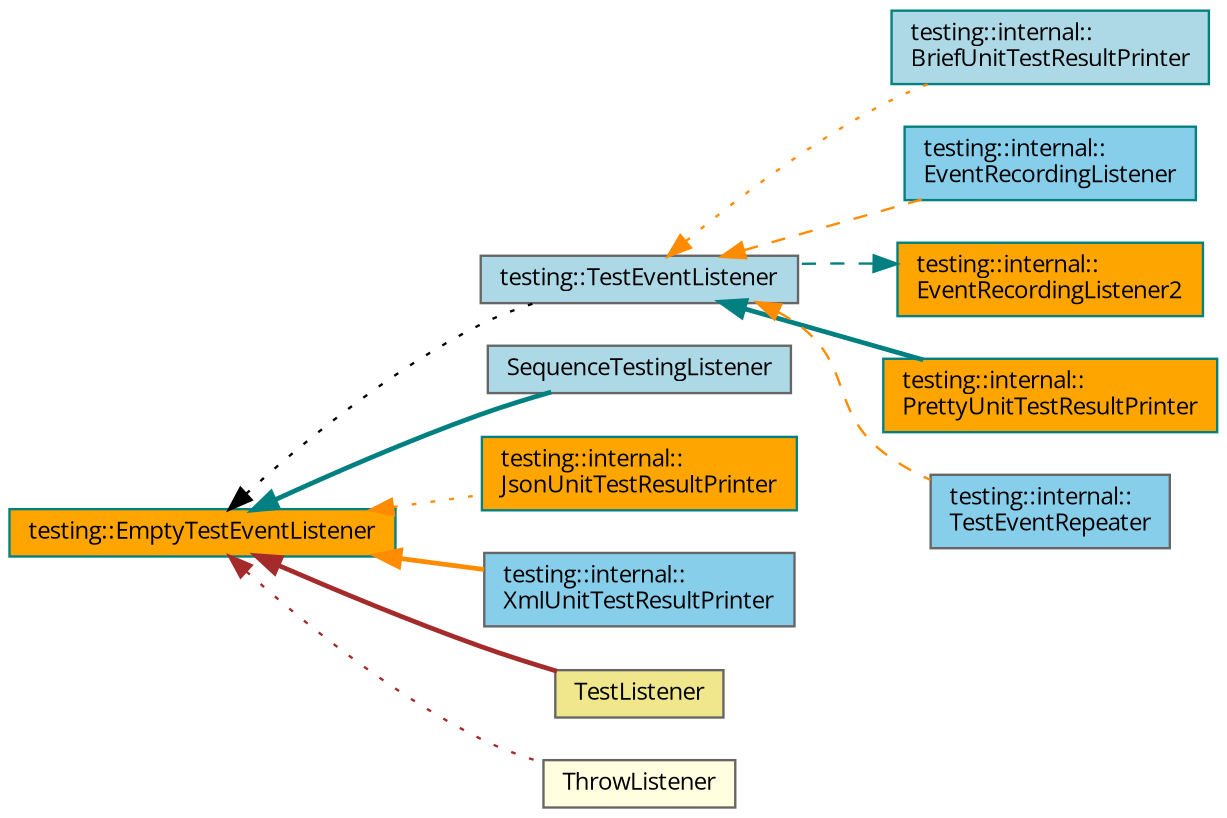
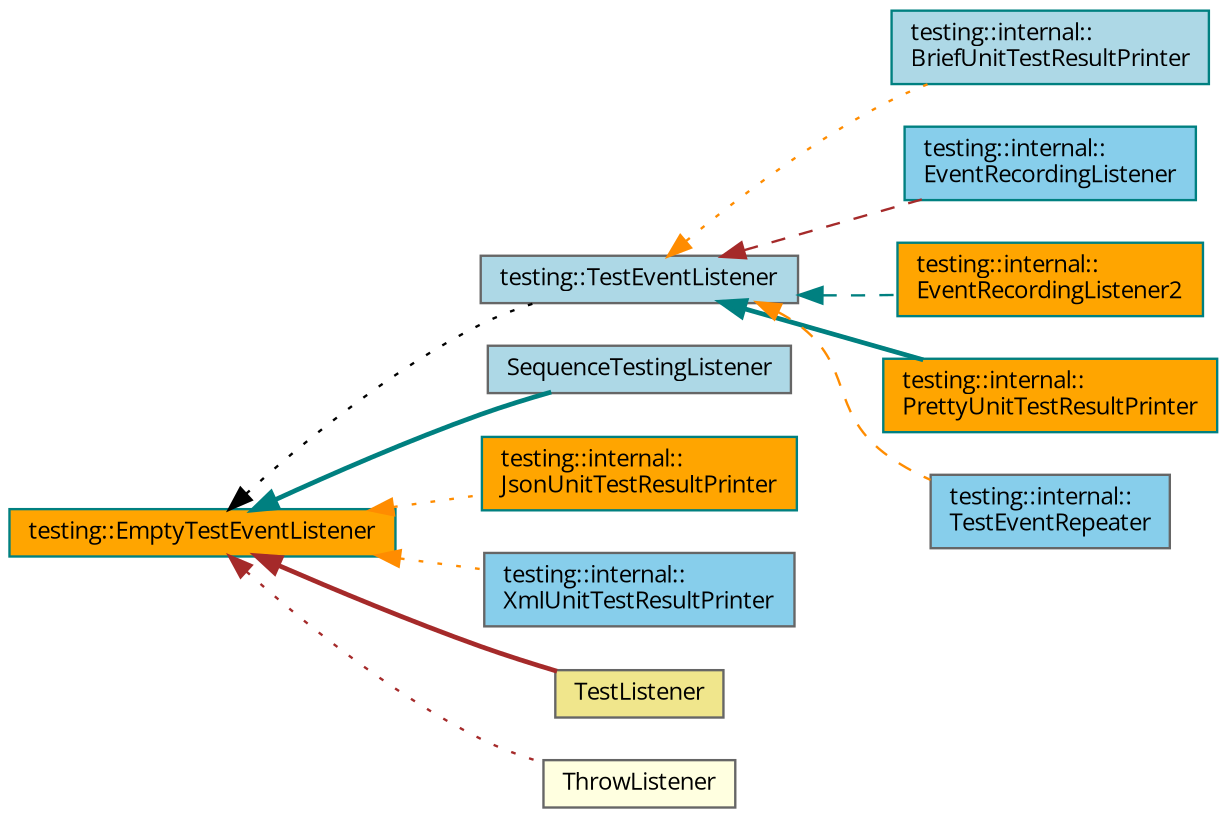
edge "testing::internal:: EventRecordingListener" -> "testing::TestEventListener": color darkorange -> brown
edge "testing::TestEventListener" -> "testing::internal:: EventRecordingListener2": reversed
edge "testing::internal:: XmlUnitTestResultPrinter" -> "testing::EmptyTestEventListener": style bold -> dotted
